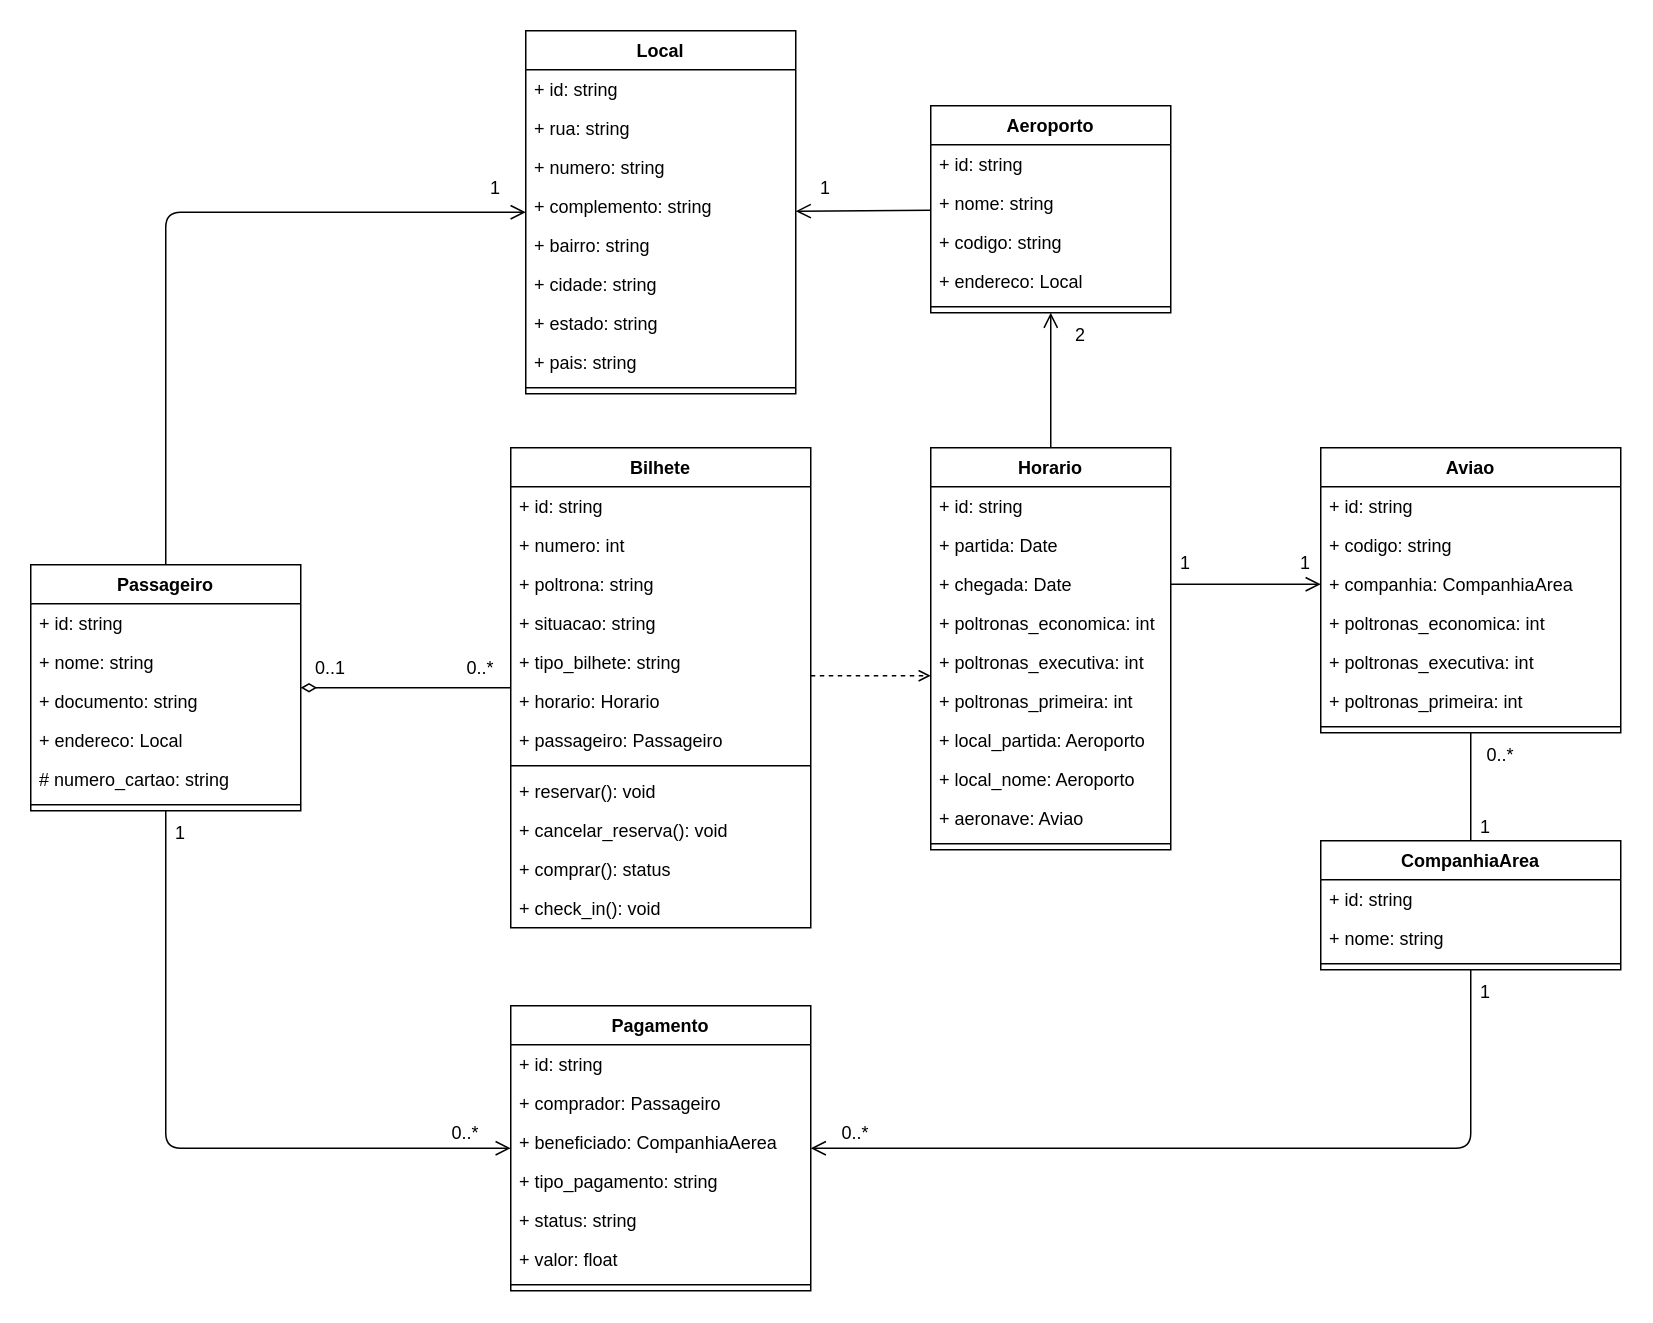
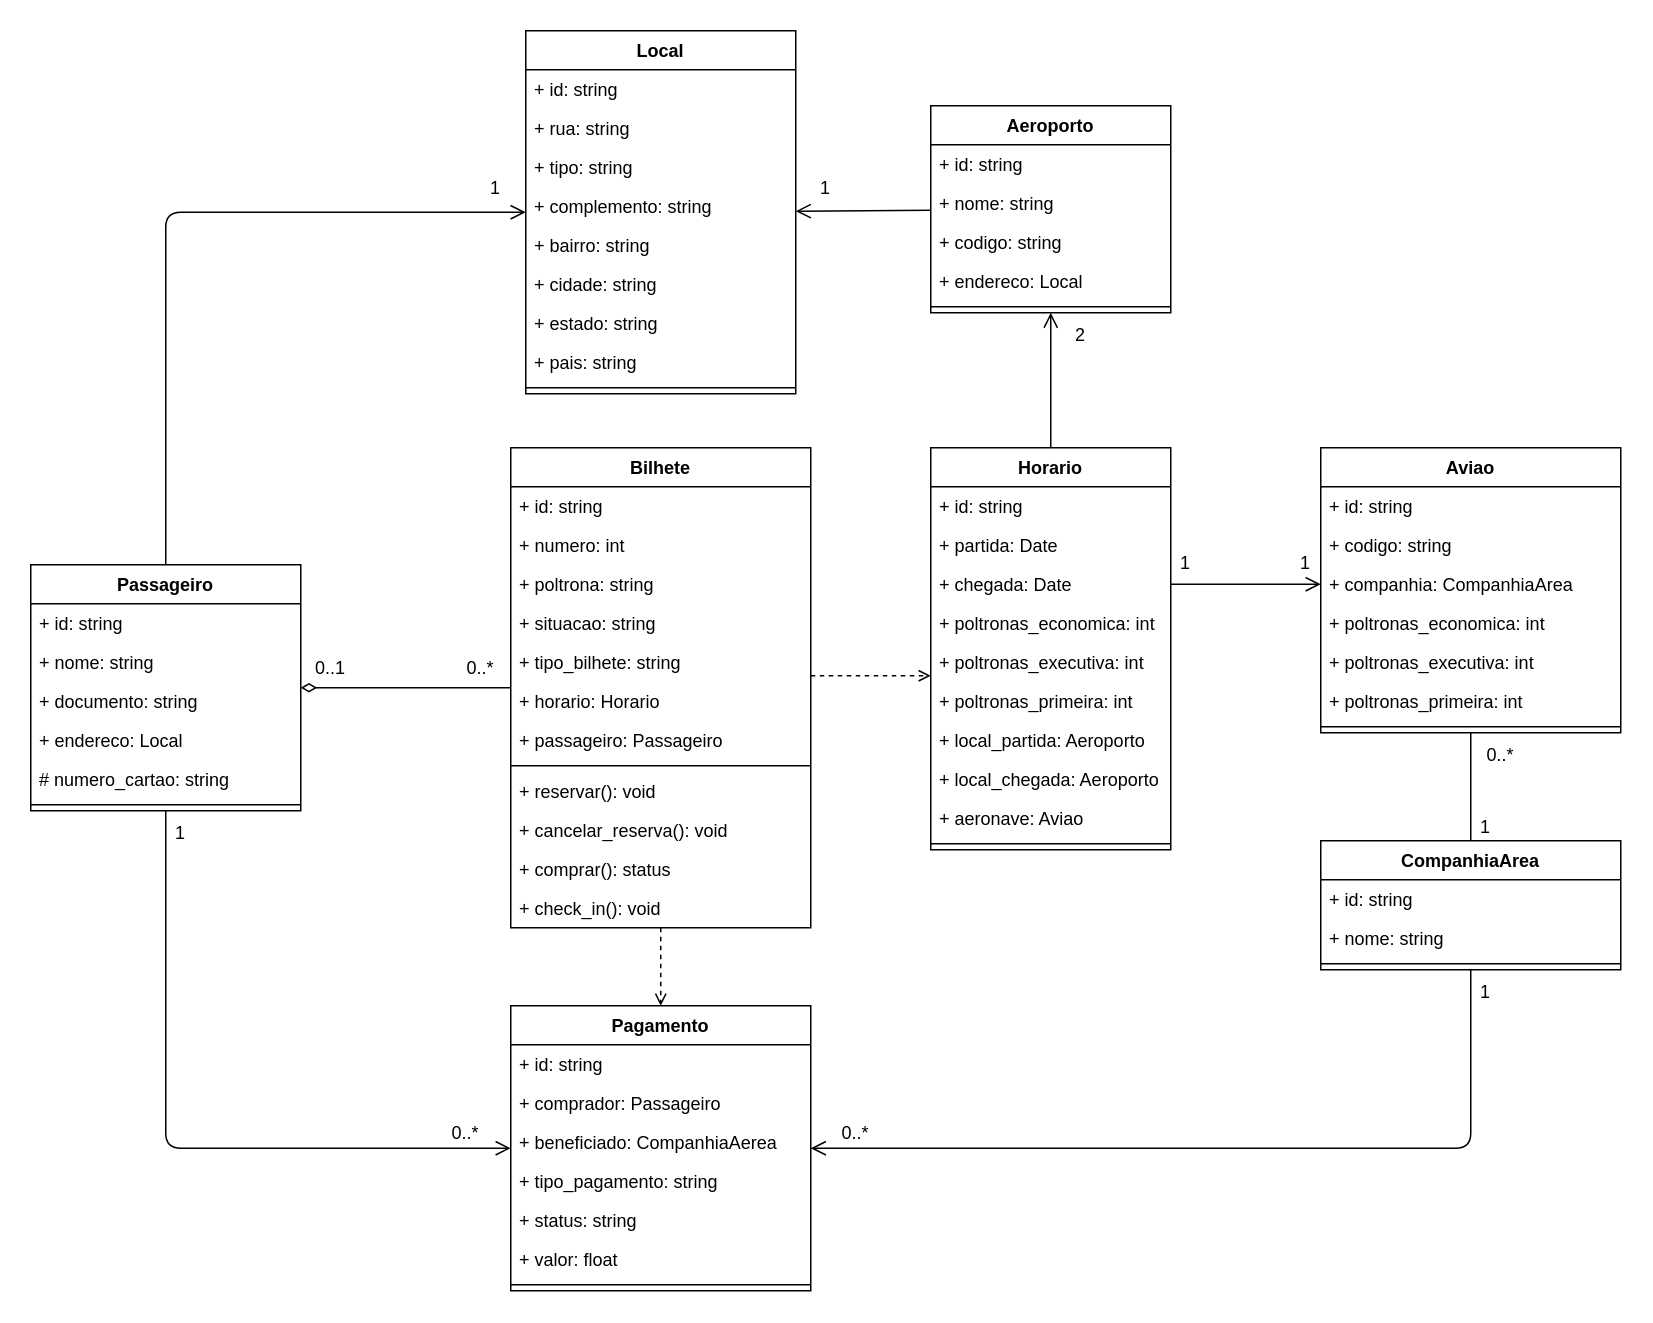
node "+ numero: string": label "+ numero: string" -> "+ tipo: string"
node "+ local_nome: Aeroporto": label "+ local_nome: Aeroporto" -> "+ local_chegada: Aeroporto"
edge "Bilhete" -> "Pagamento": added
